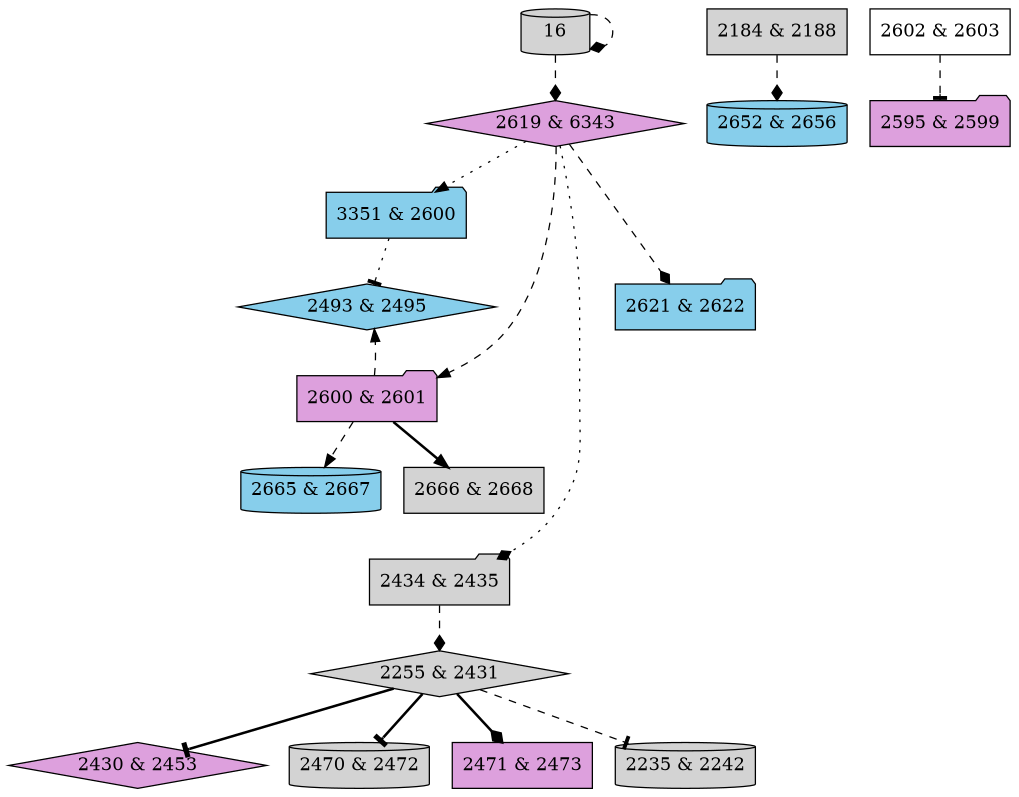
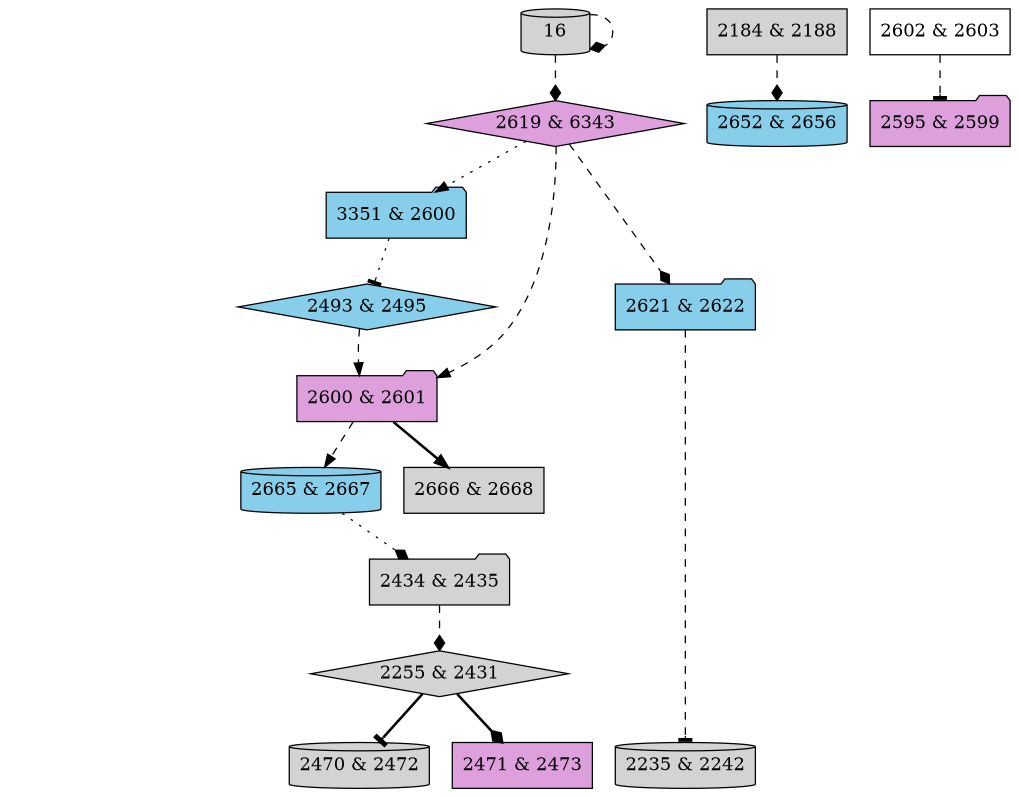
edge "2600 & 2601" -> "2493 & 2495": reversed
edge "2619 & 6343" -> "2434 & 2435": now "2665 & 2667" -> "2434 & 2435"
edge "2255 & 2431" -> "2235 & 2242": now "2621 & 2622" -> "2235 & 2242"
node "2430 & 2453": removed
